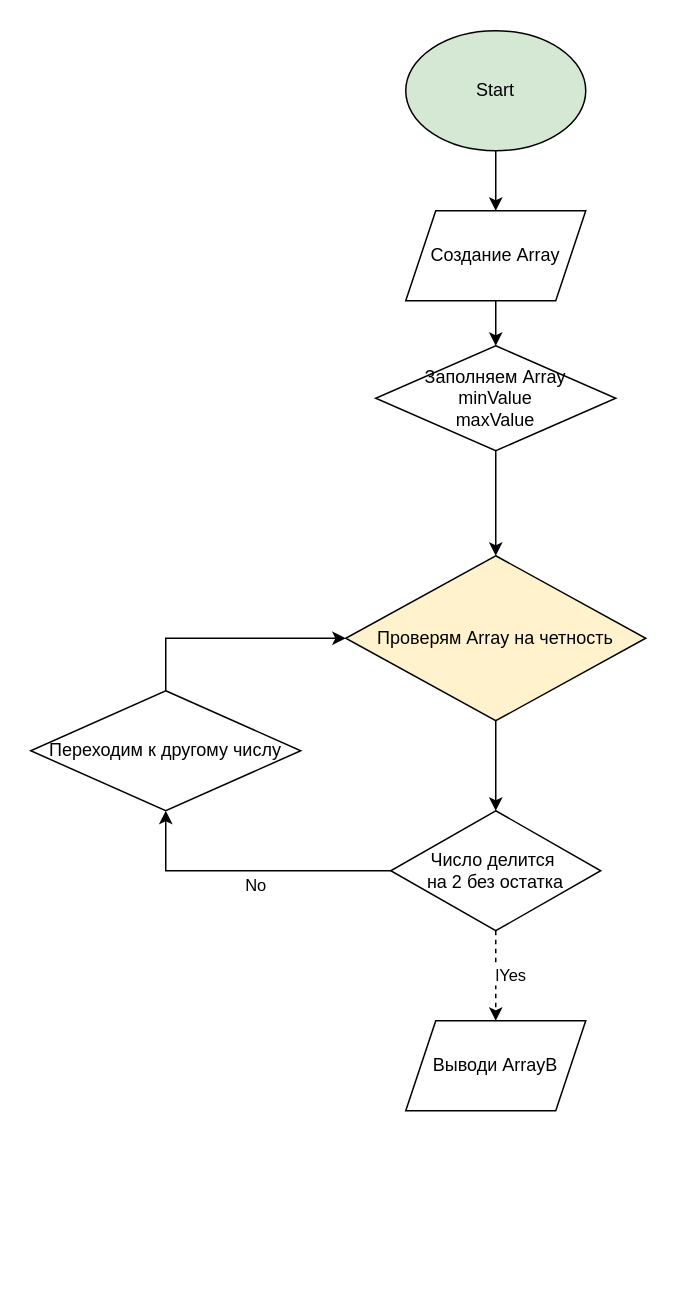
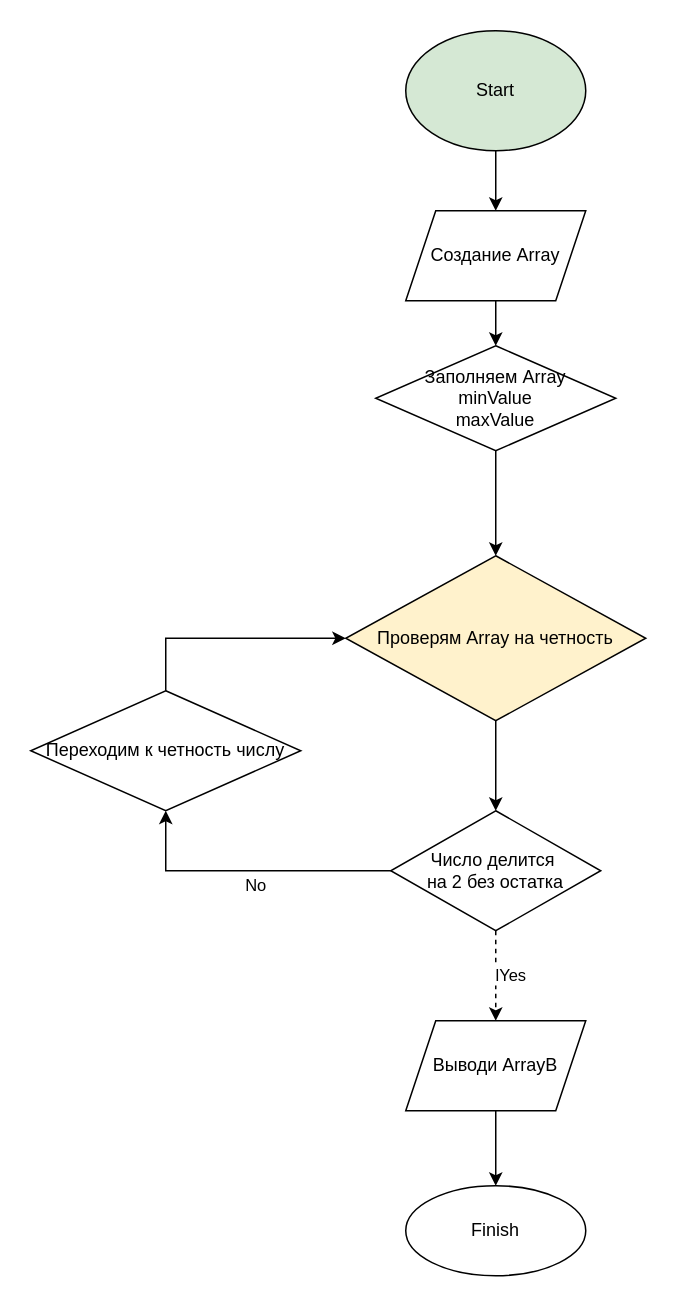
node "Переходим к другому числу": label "Переходим к другому числу" -> "Переходим к четность числу"
edge "Выводи ArrayB" -> "Finish": added
node "Finish": added
